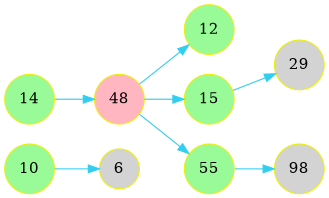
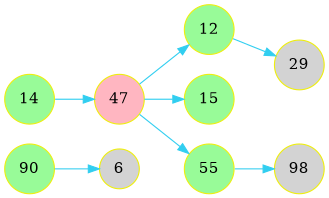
edge "15" -> "29": now "12" -> "29"
node "48": label "48" -> "47"
node "10": label "10" -> "90"
